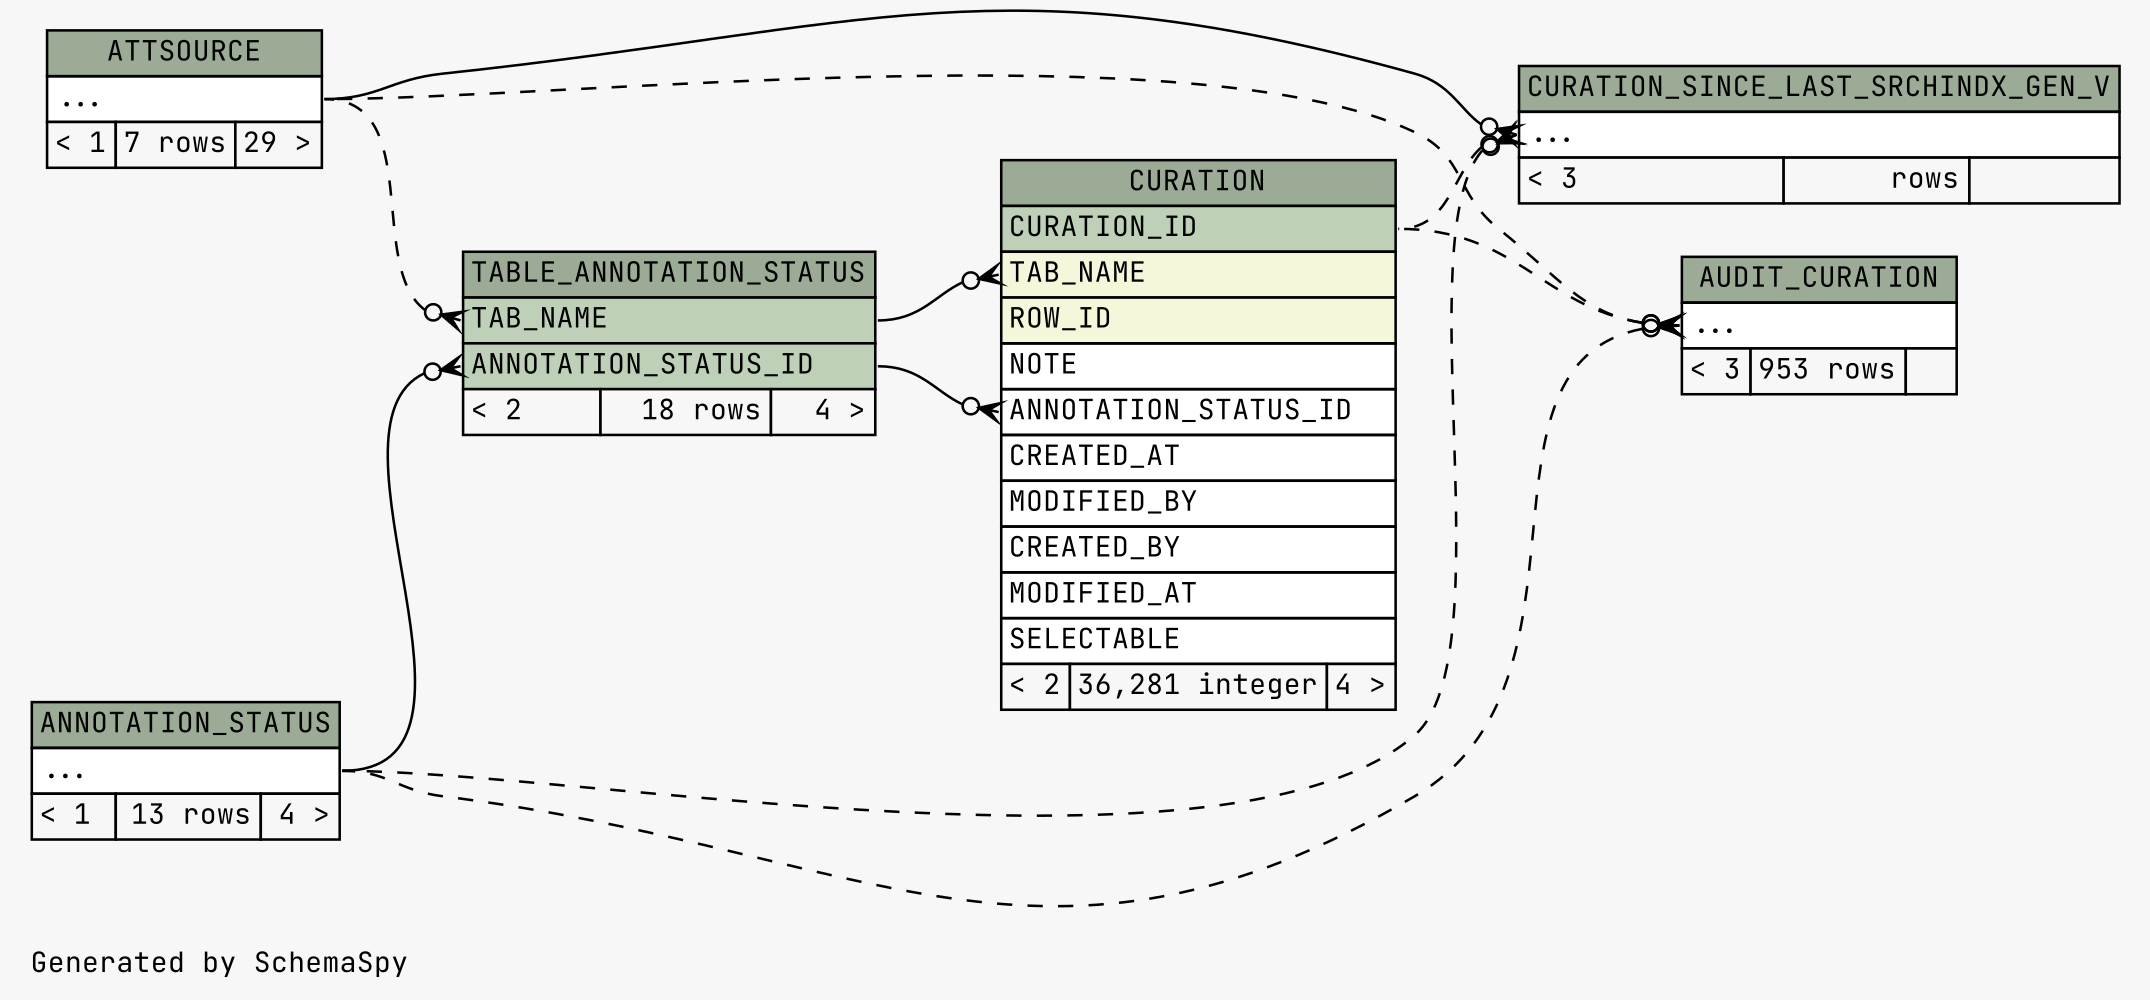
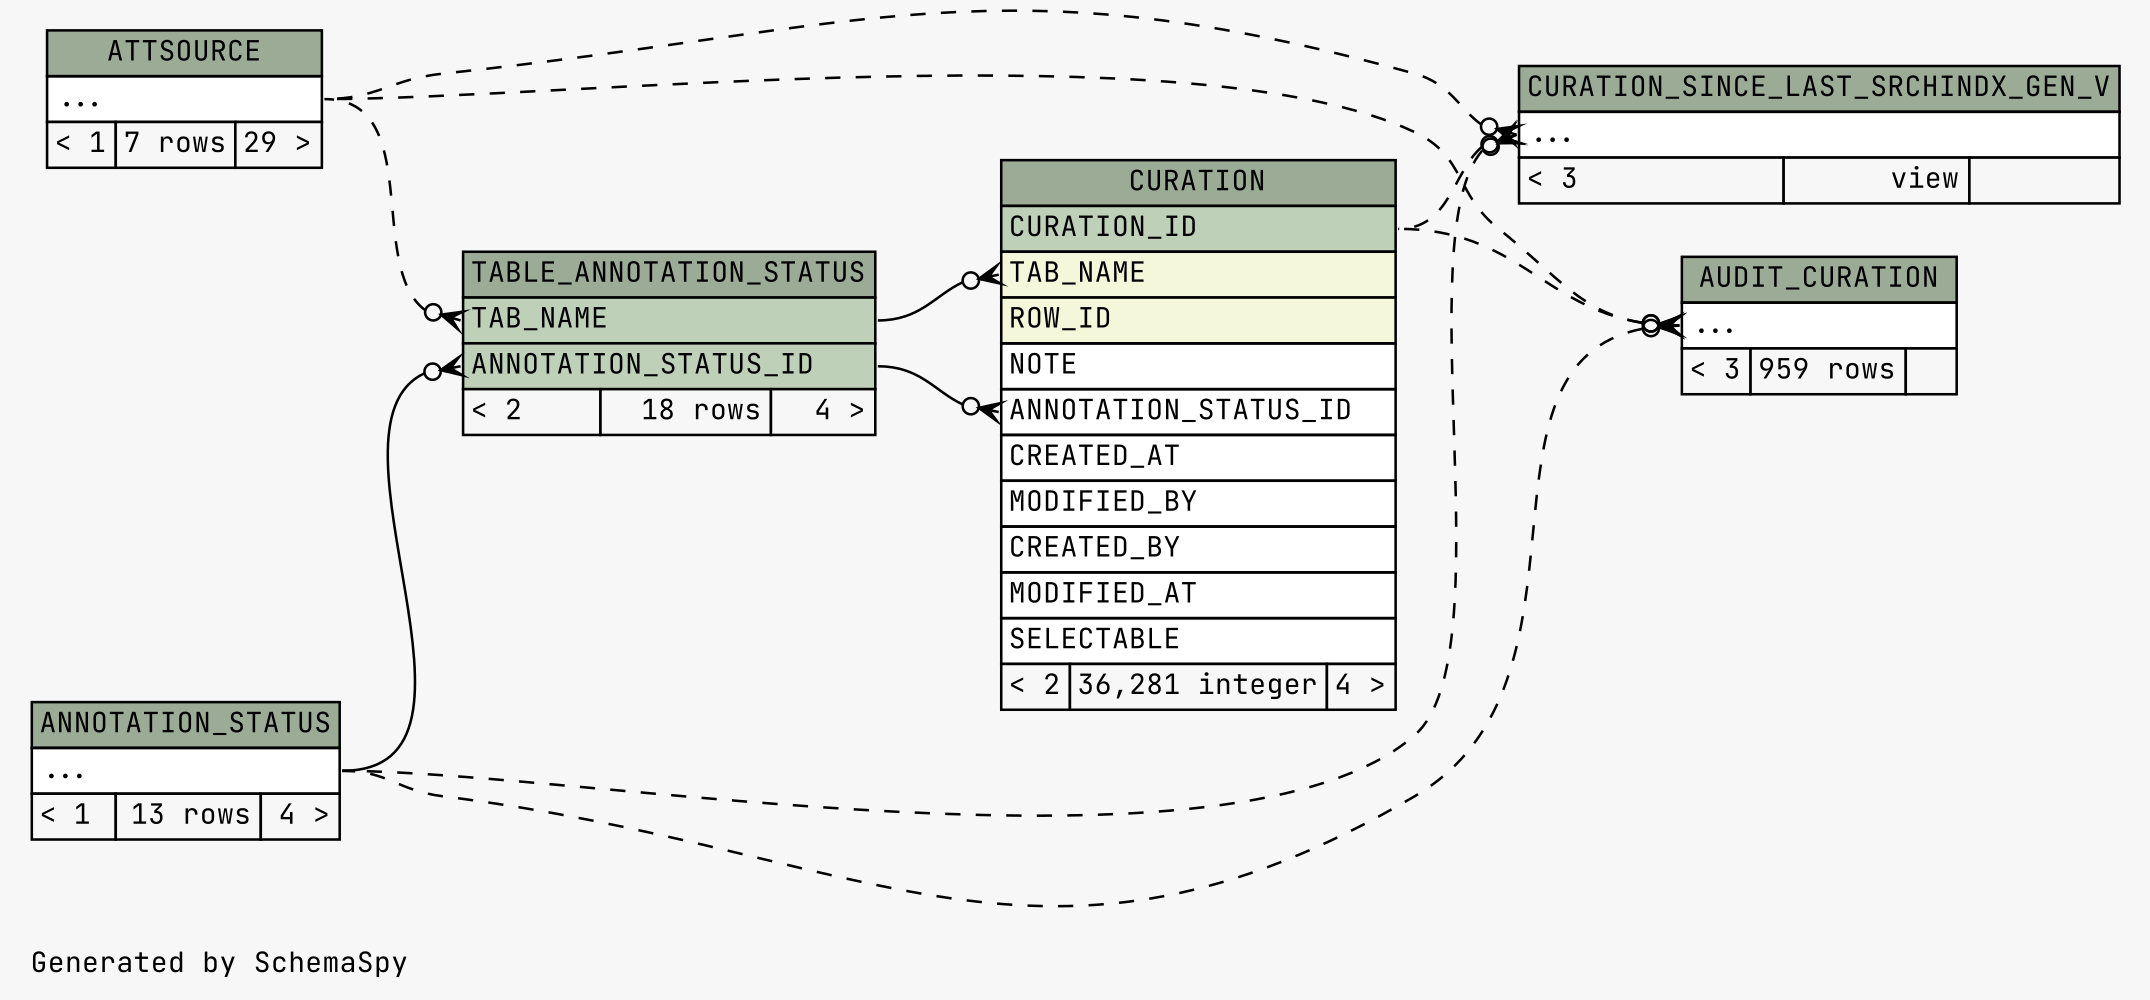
edge "ATTSOURCE" -> "CURATION_SINCE_LAST_SRCHINDX_GEN_V": style solid -> dashed
node "CURATION_SINCE_LAST_SRCHINDX_GEN_V": text "rows" -> "view"
node "AUDIT_CURATION": text "953 rows" -> "959 rows"
